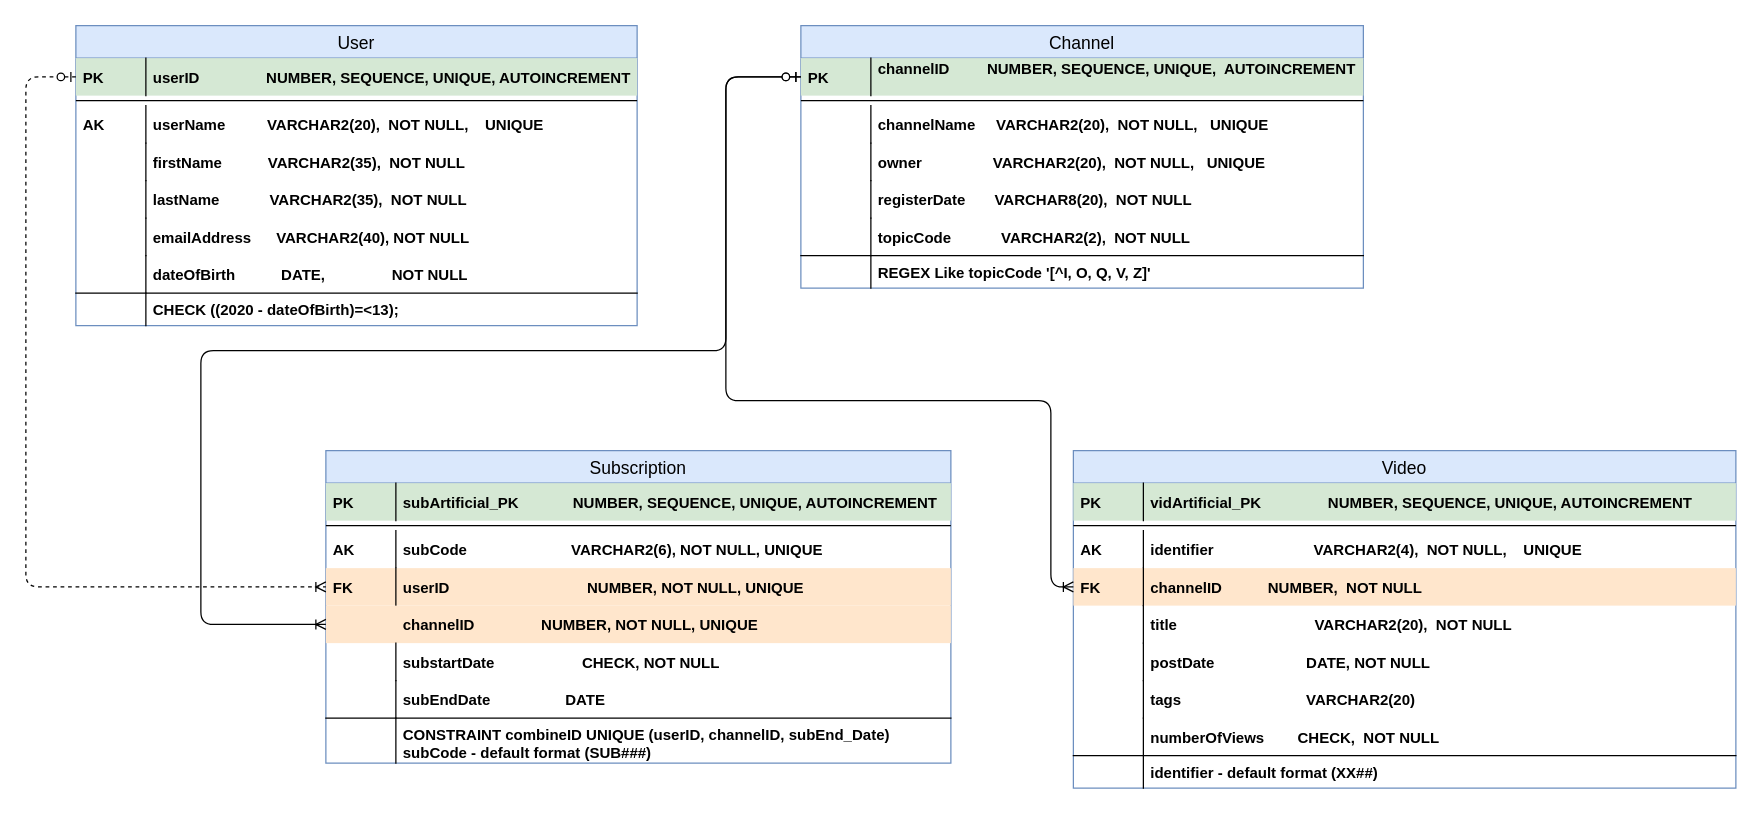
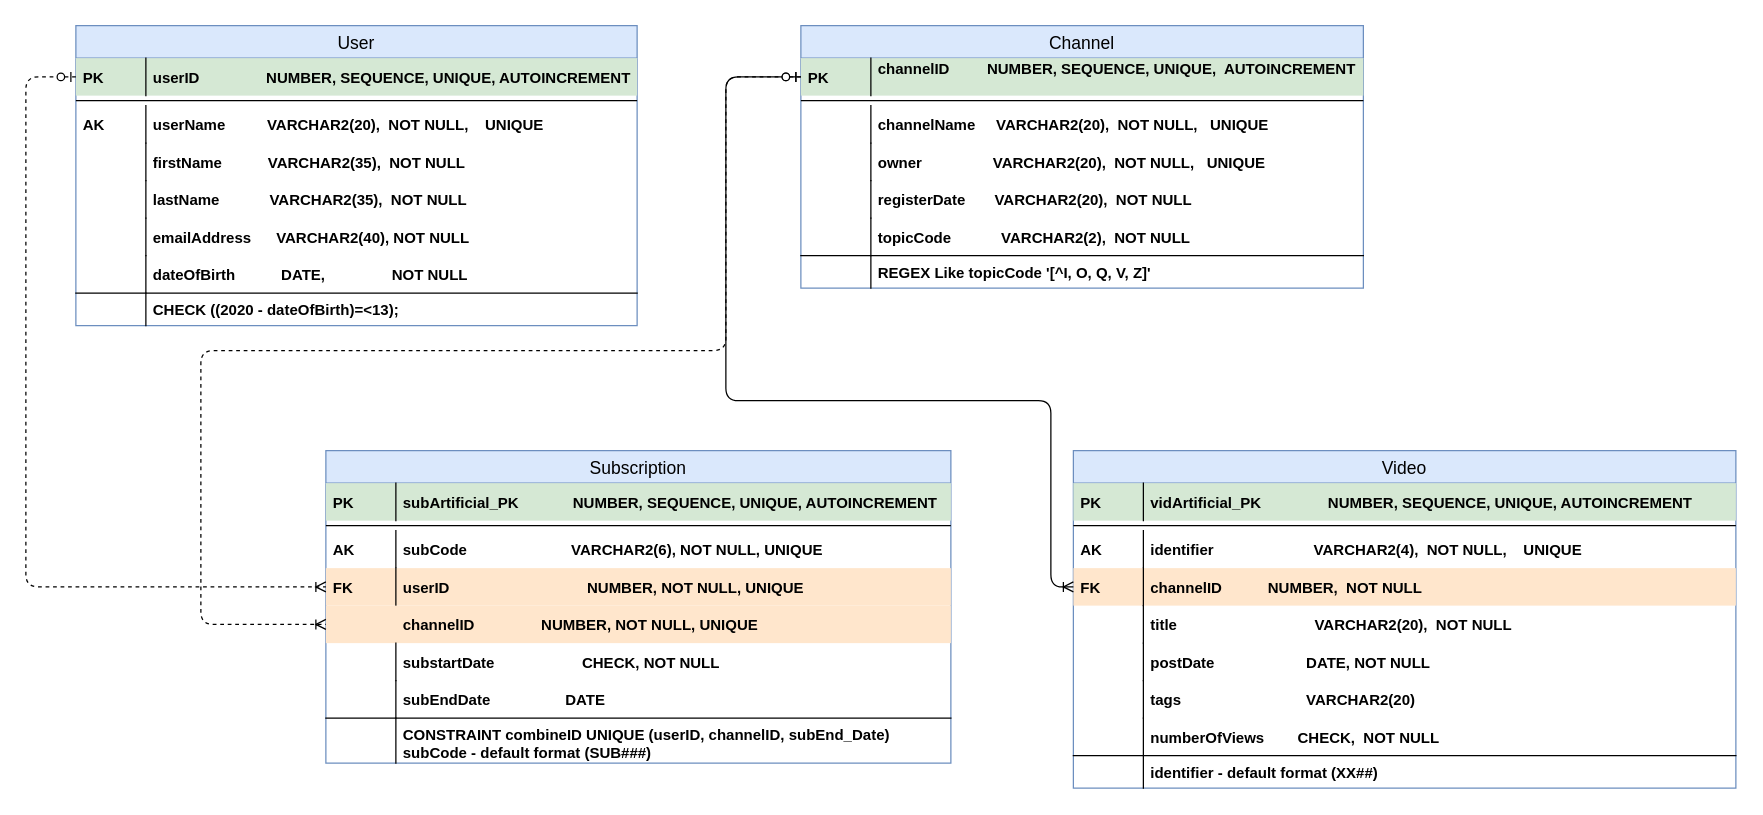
node "registerDate VARCHAR8(20), NOT NULL": label "registerDate VARCHAR8(20), NOT NULL" -> "registerDate VARCHAR2(20), NOT NULL"
edge "channelID NUMBER, SEQUENCE, UNIQUE, AUTOINCREMENT" -- "channelID NUMBER, NOT NULL, UNIQUE": style solid -> dashed
